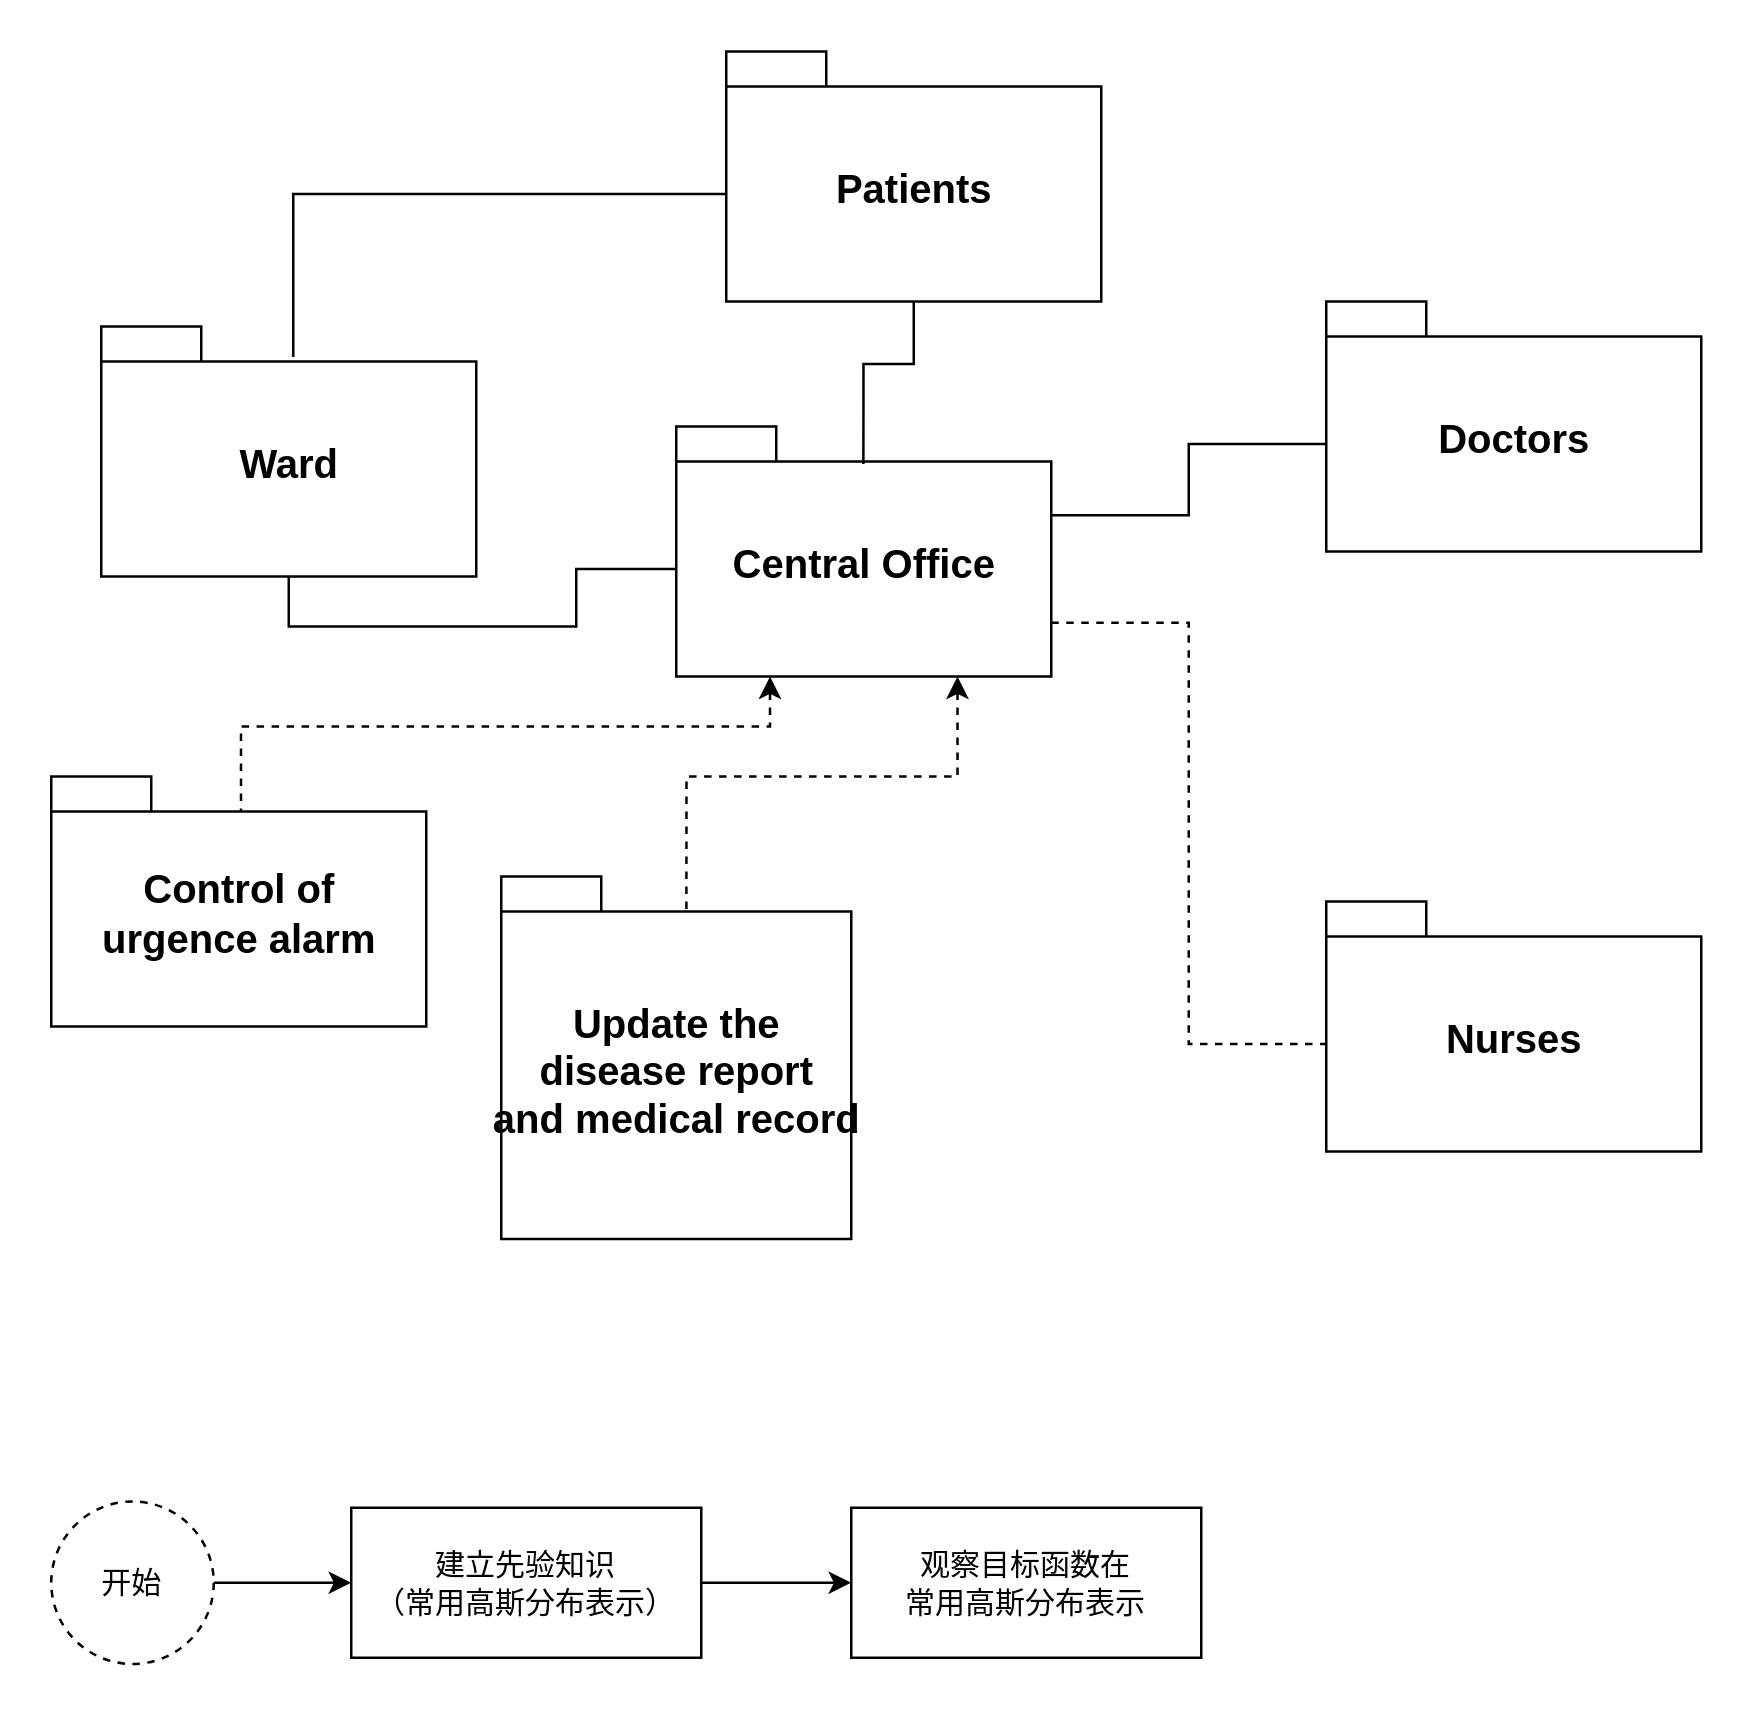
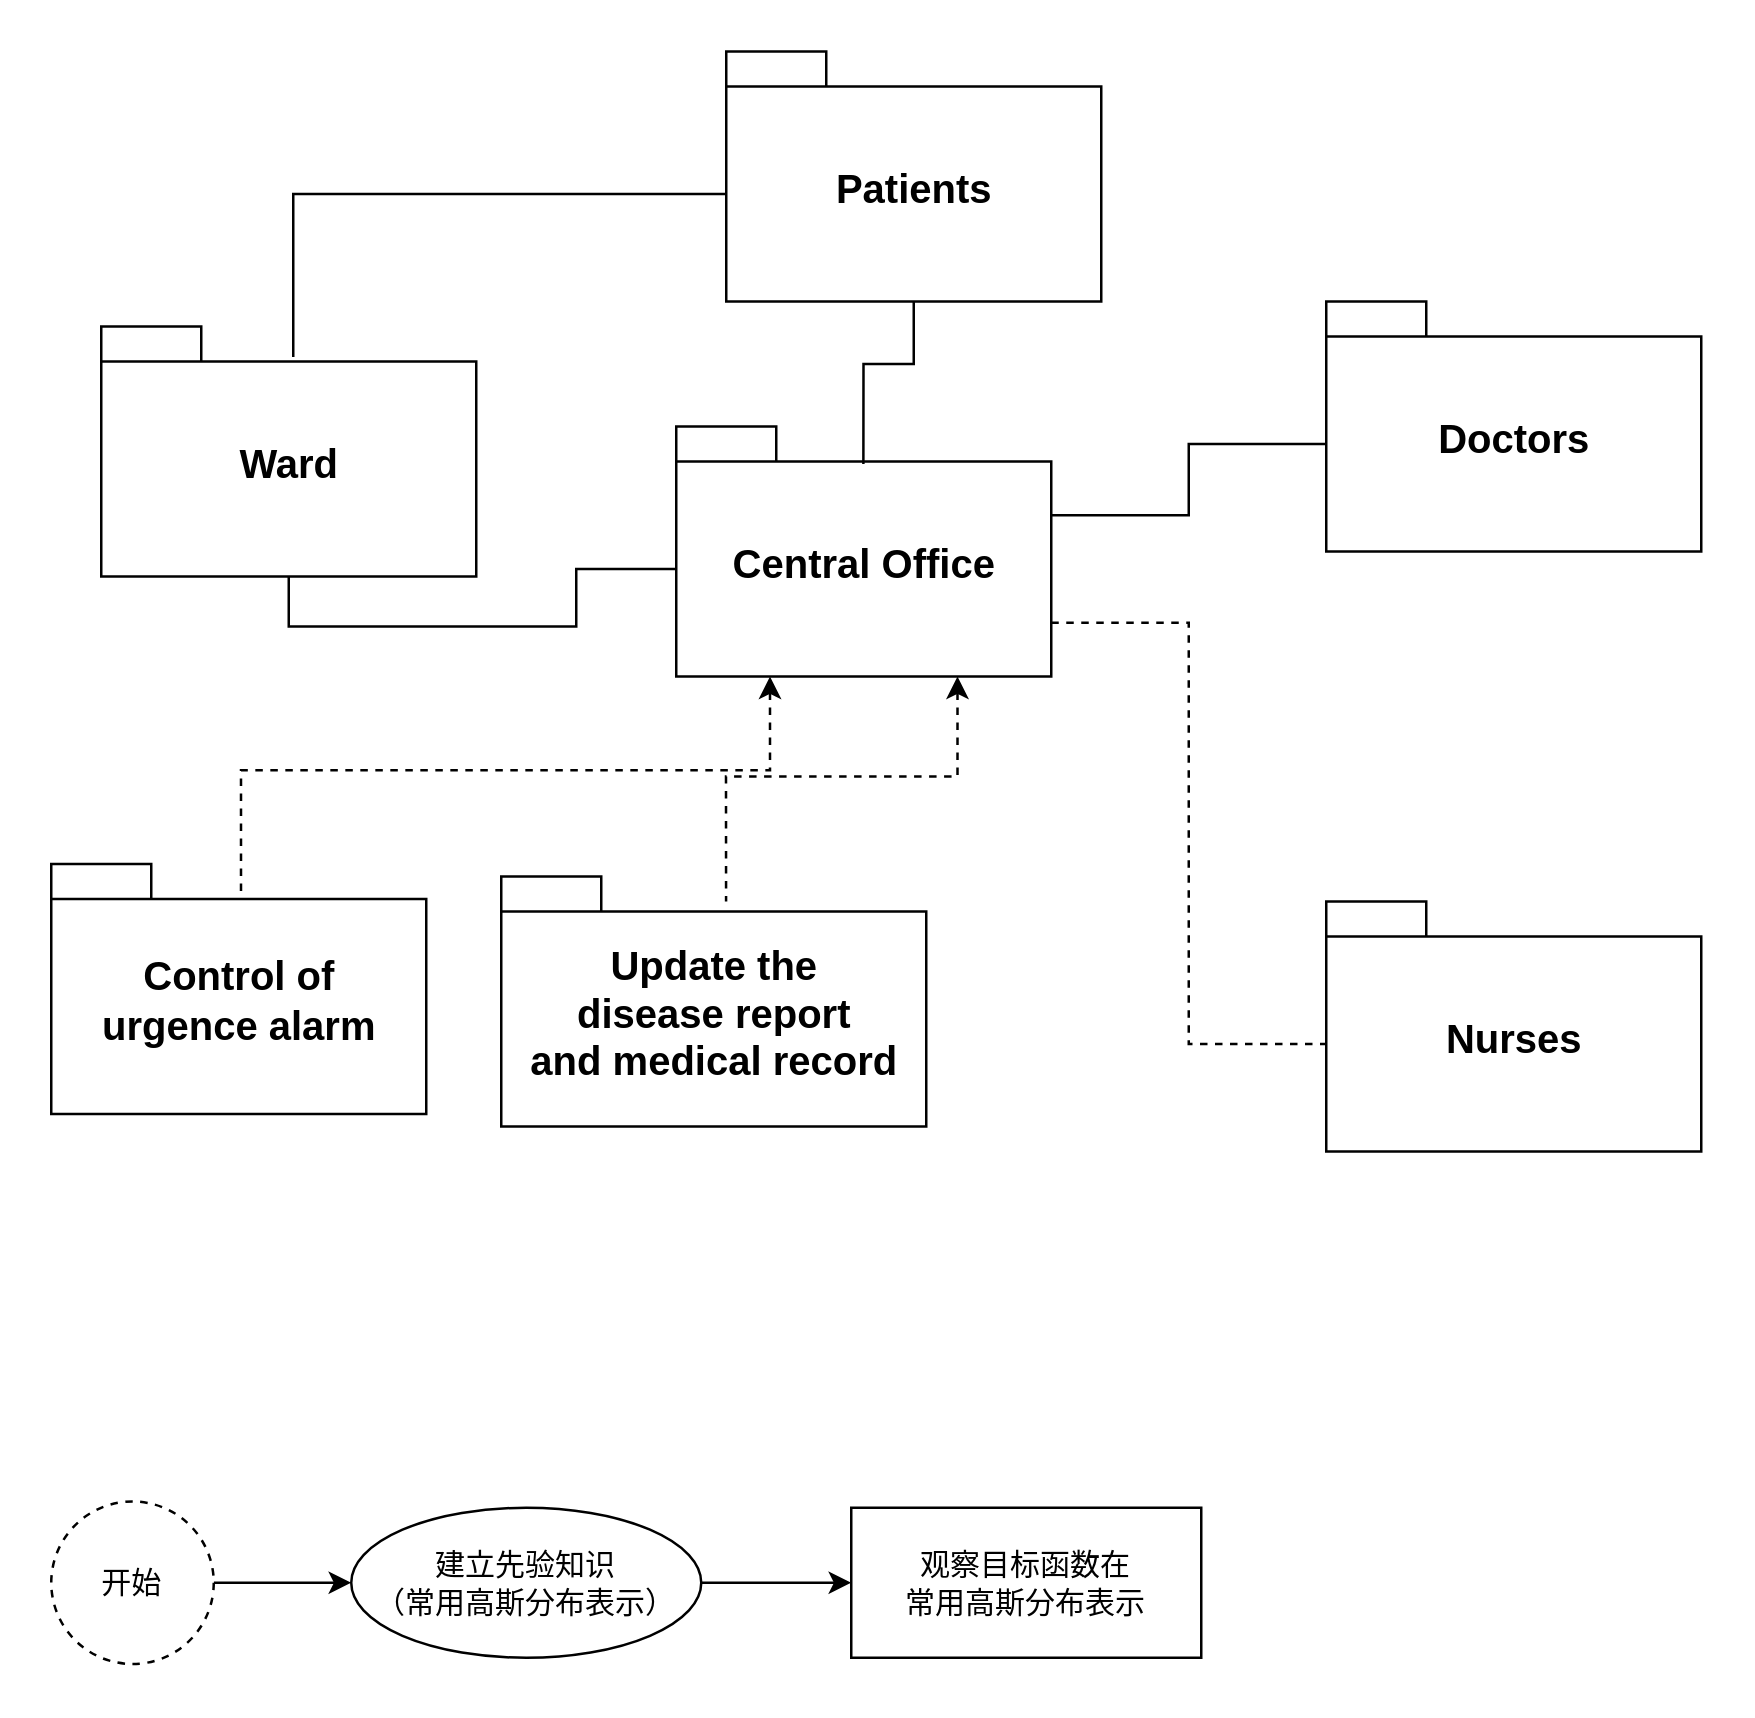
node "Control of urgence alarm": moved (239, 901) -> (239, 989)
node "Update the disease report and medical record": size 350x363 -> 425x250
node "建立先验知识 （常用高斯分布表示）": shape rectangle -> ellipse
